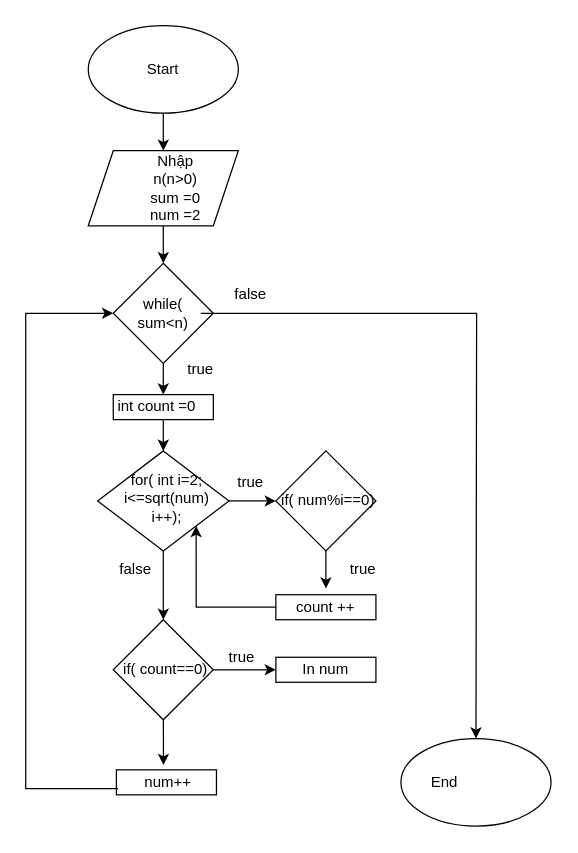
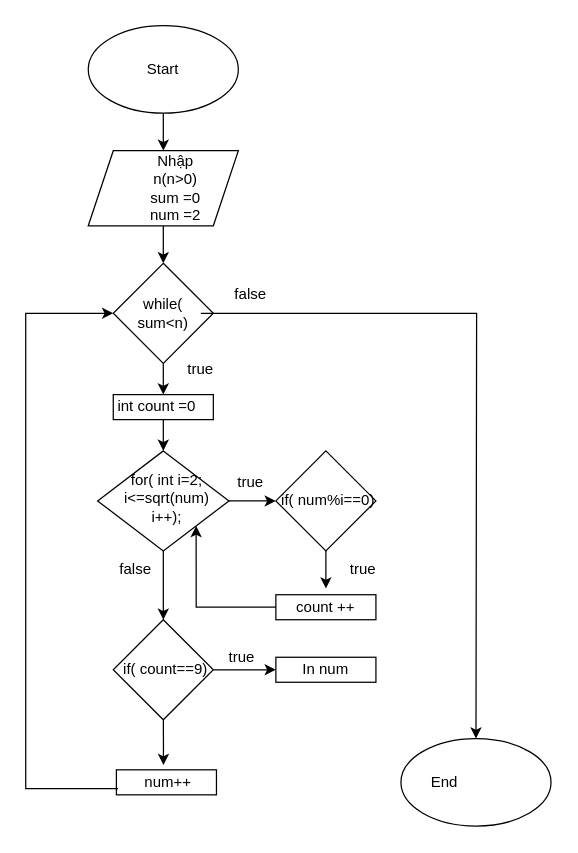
node "if( count==0)": label "if( count==0)" -> "if( count==9)"
